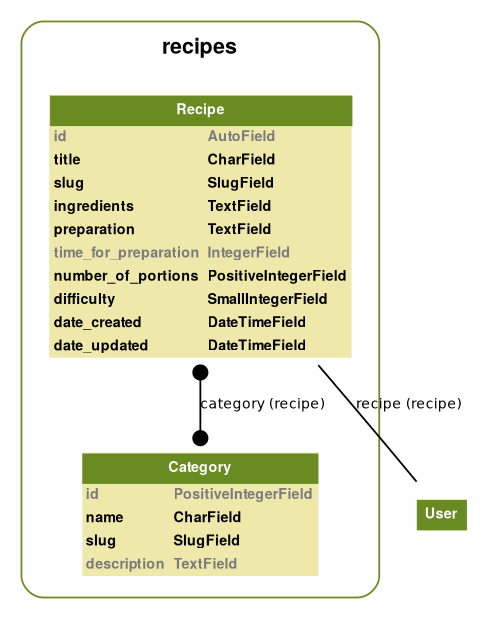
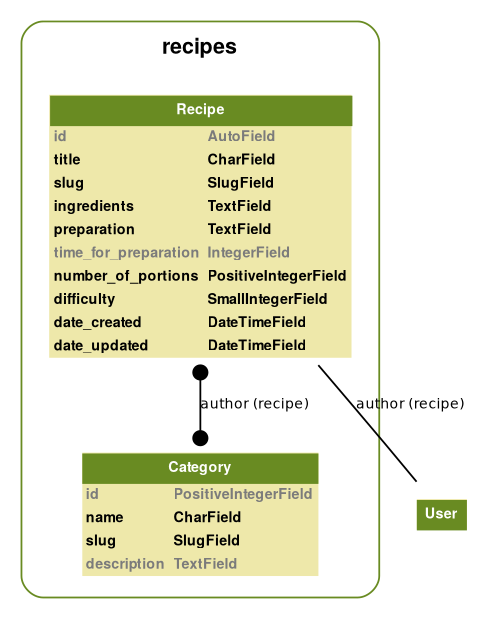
edge "Recipe" -- "Category": label "category (recipe)" -> "author (recipe)"
edge "Recipe" -- "User": label "recipe (recipe)" -> "author (recipe)"
